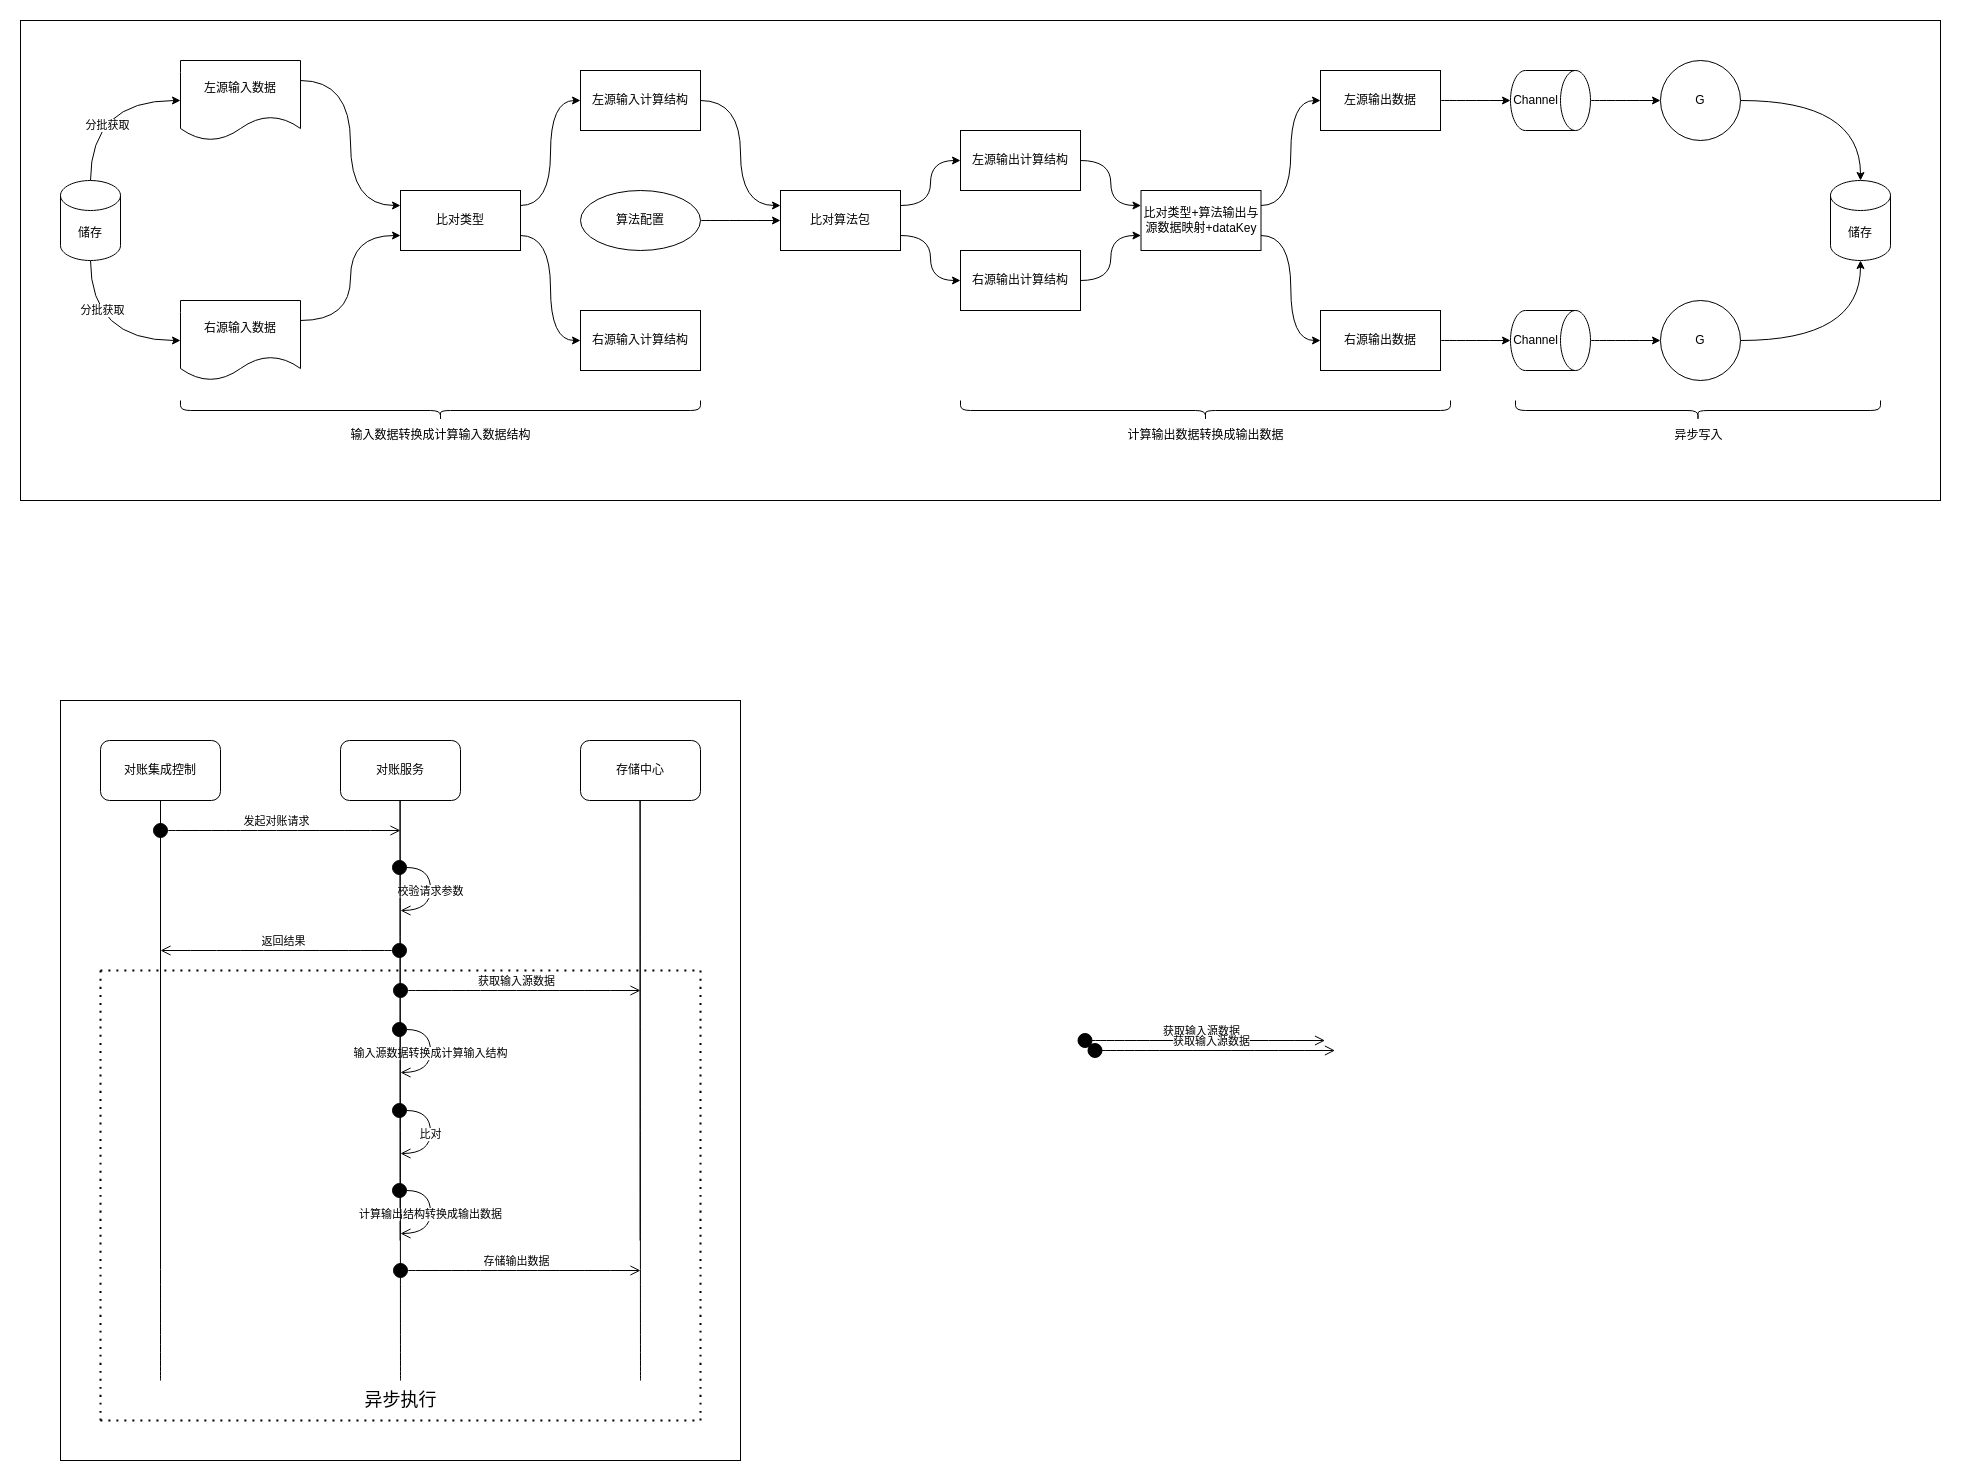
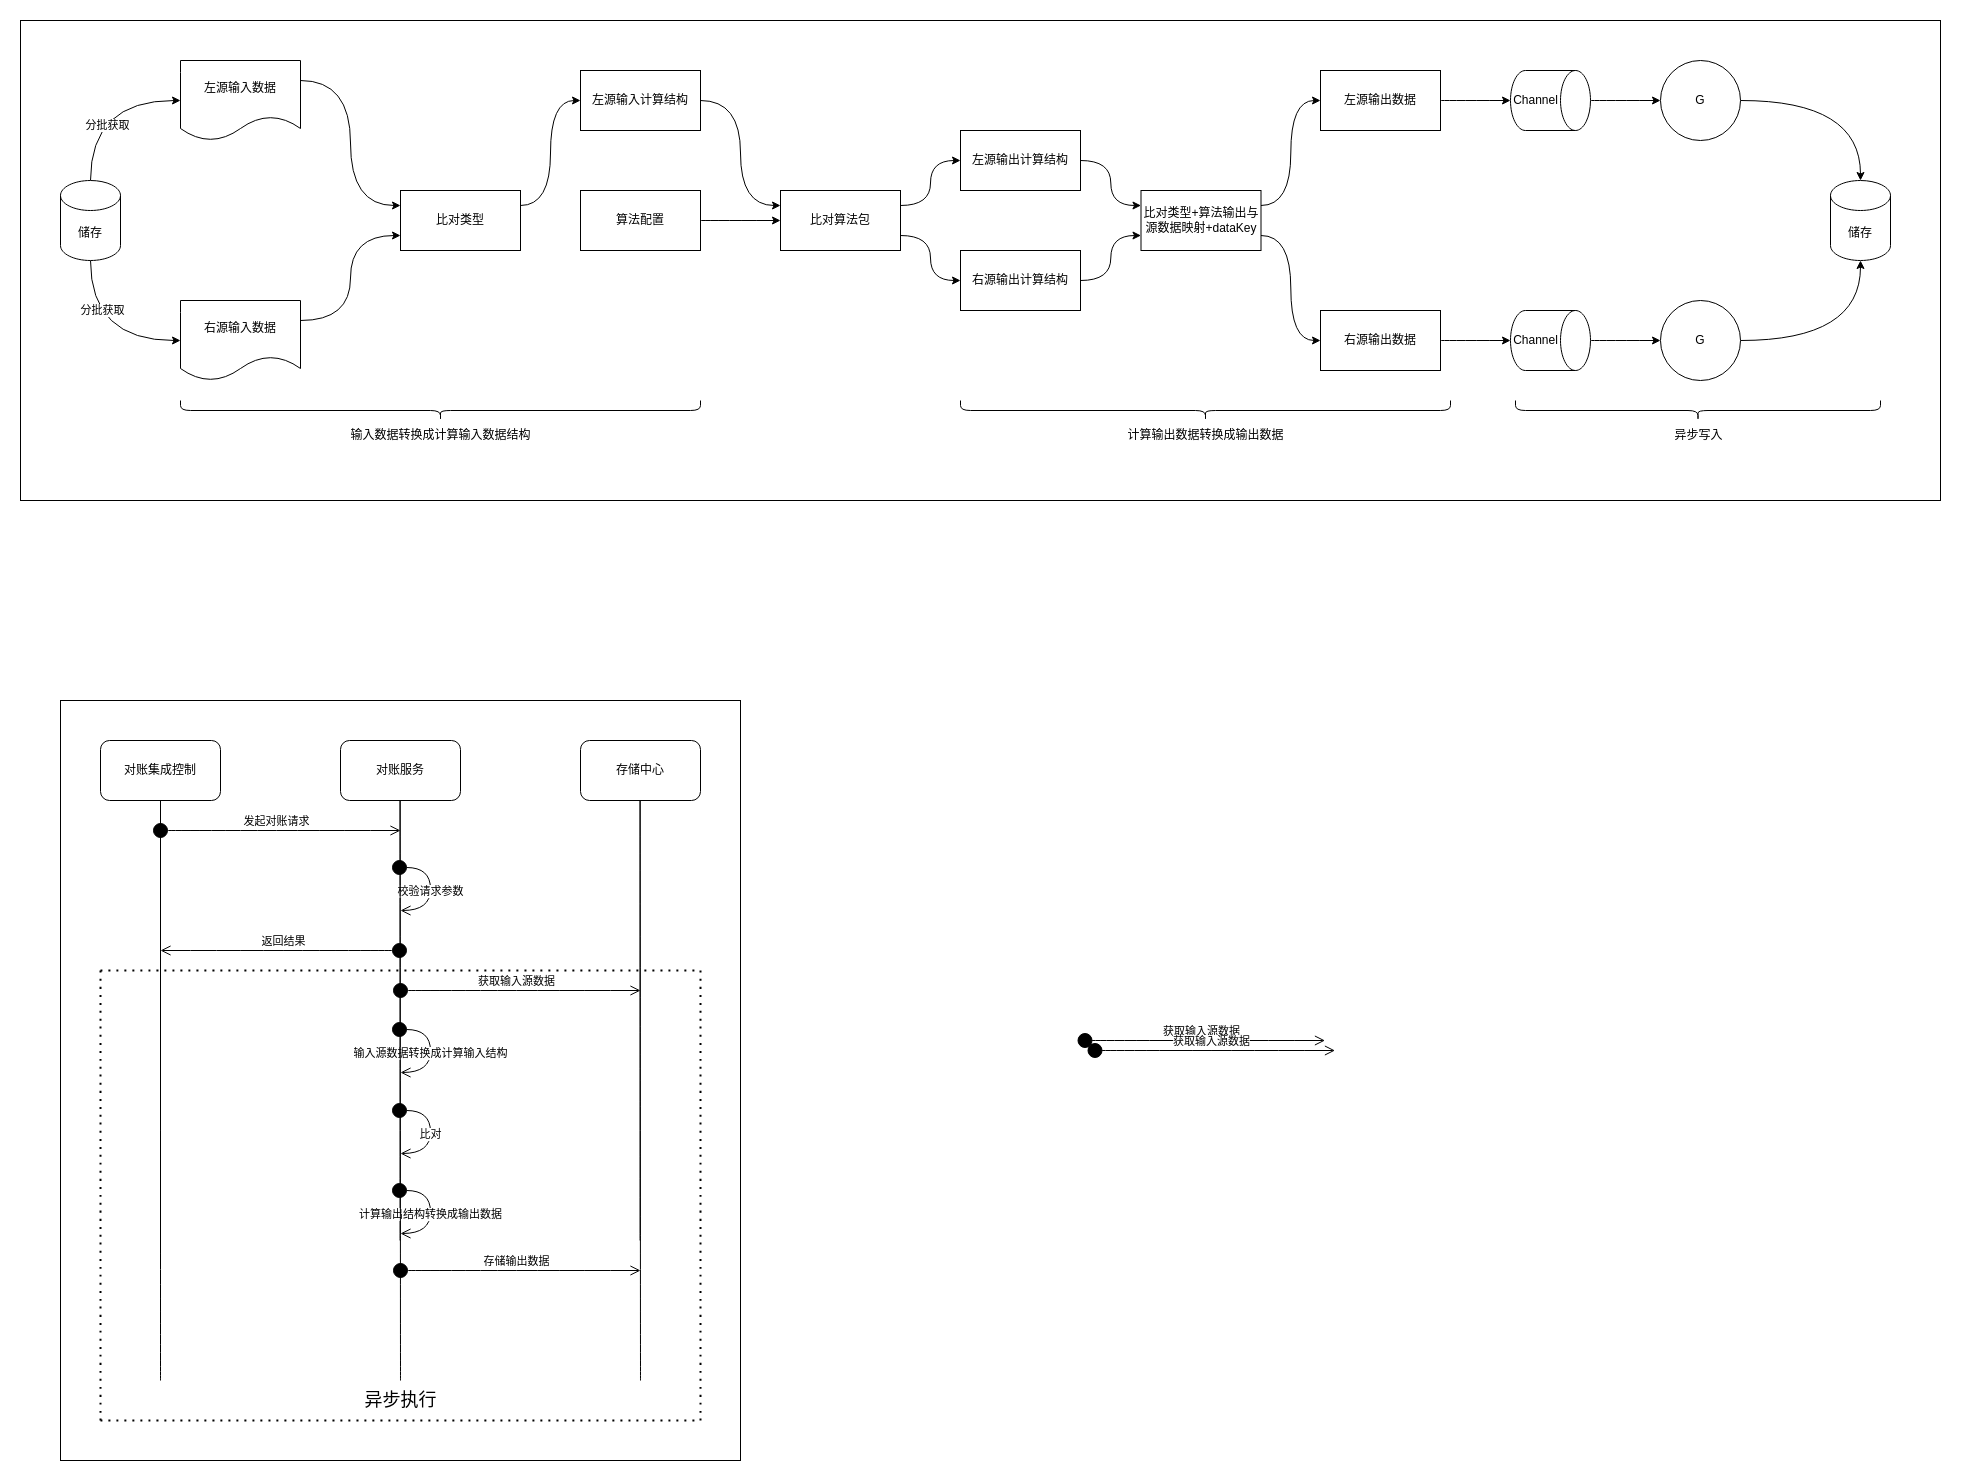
node "算法配置": shape ellipse -> rectangle
edge "比对类型" -> "右源输入计算结构": removed
node "右源输入计算结构": removed
